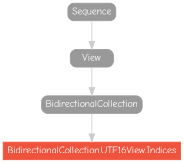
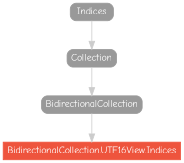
node "Sequence": label "Sequence" -> "Indices"
node "View": label "View" -> "Collection"
